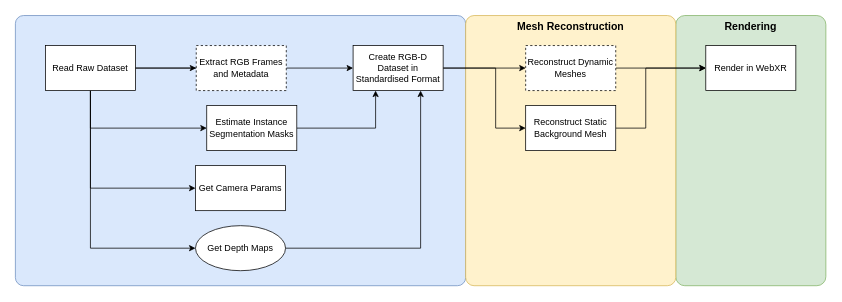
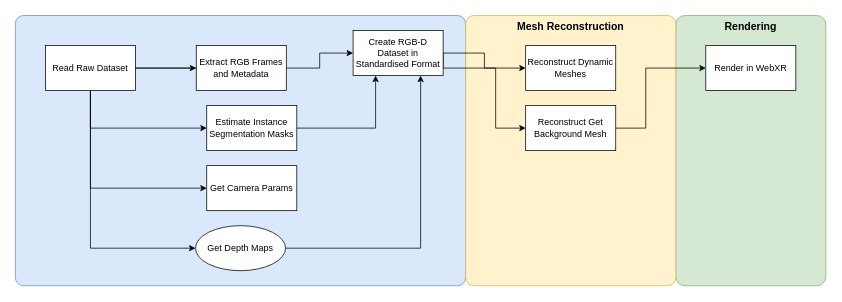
node "Extract RGB Frames and Metadata": style dashed -> solid
node "Create RGB-D Dataset in Standardised Format": moved (398, 68) -> (398, 53)
node "Reconstruct Dynamic Meshes": style dashed -> solid
edge "Reconstruct Dynamic Meshes" -> "Render in WebXR": removed
node "Reconstruct Static Background Mesh": label "Reconstruct Static Background Mesh" -> "Reconstruct Get Background Mesh"
node "Get Camera Params": moved (240, 188) -> (252, 188)
